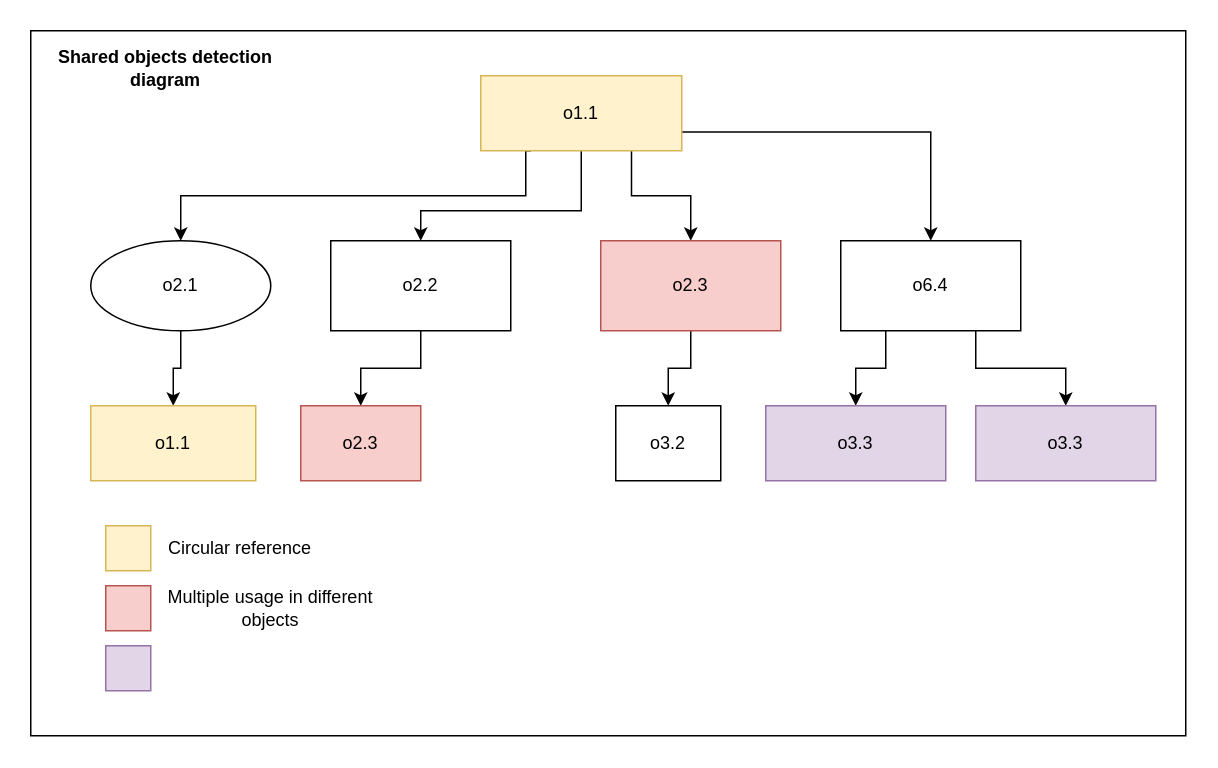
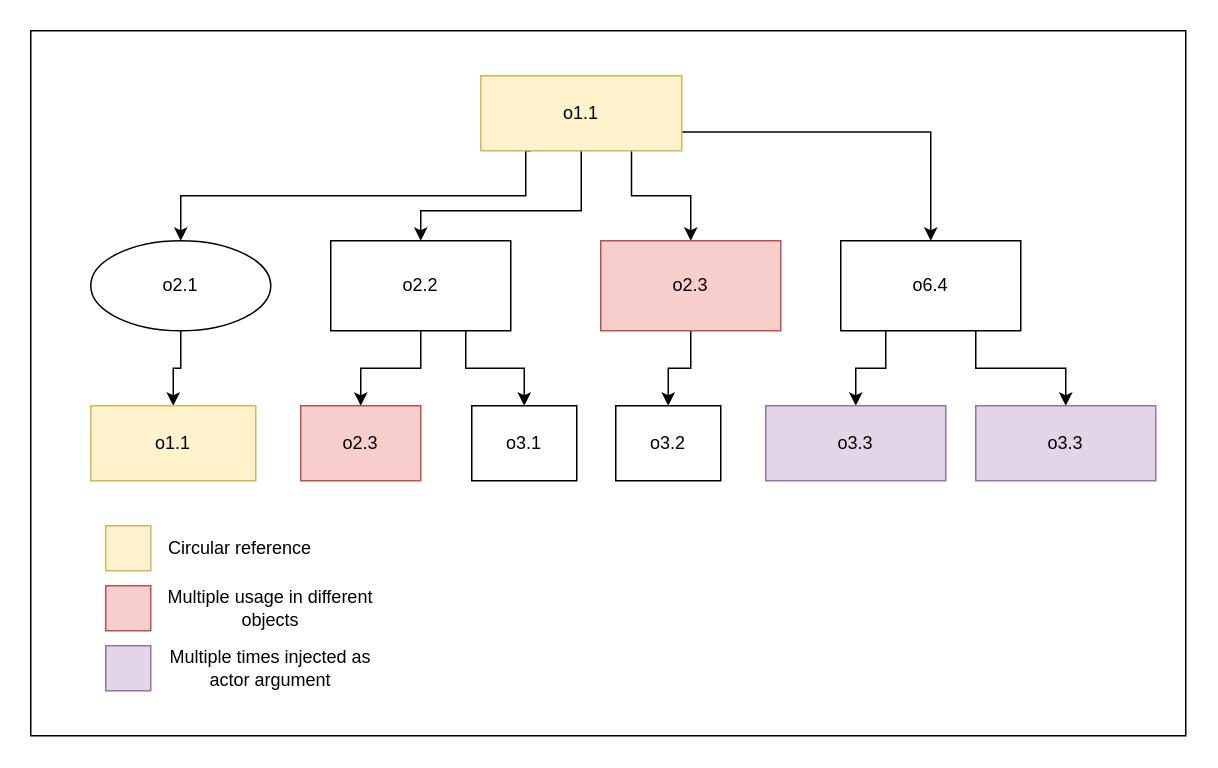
node "Shared objects detection diagram": removed
edge "o2.2" -> "o3.1": added
node "o3.1": added
node "Multiple times injected as actor argument": added
